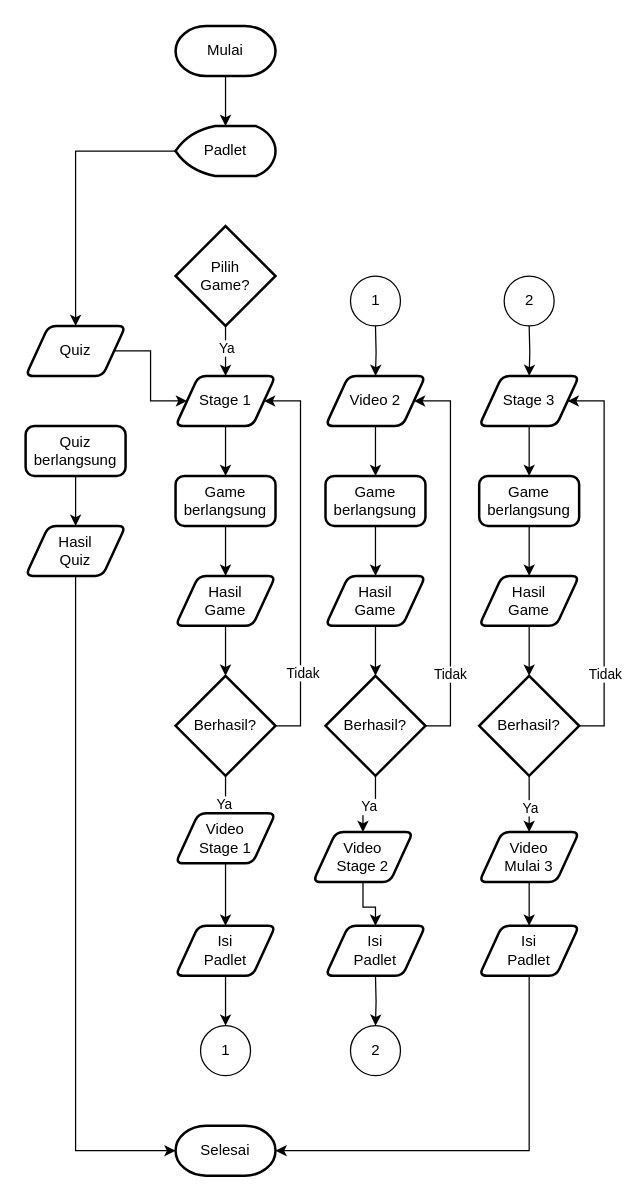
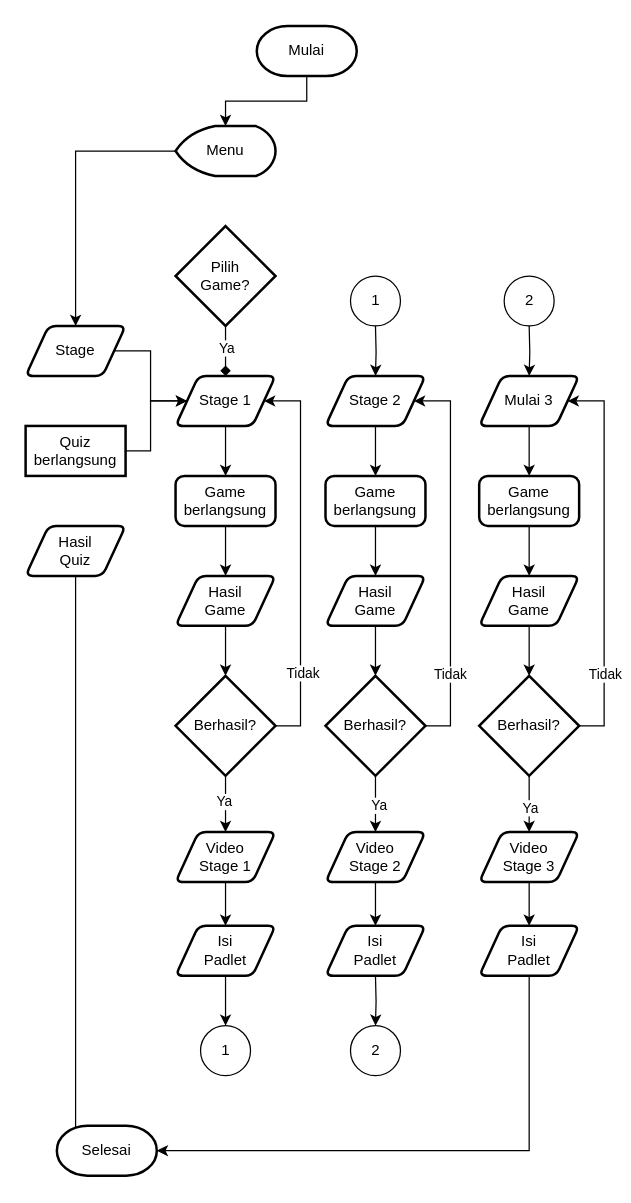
node "Mulai": moved (226, 51) -> (307, 51)
node "Padlet": label "Padlet" -> "Menu"
node "Quiz": label "Quiz" -> "Stage"
edge "Pilih Game?" -> "Stage 1": arrowhead classic -> diamond
node "Video 2": label "Video 2" -> "Stage 2"
node "Stage 3": label "Stage 3" -> "Mulai 3"
node "Quiz berlangsung": shape rounded rectangle -> rectangle
edge "Quiz berlangsung" -> "Hasil Quiz": now "Quiz berlangsung" -> "Stage 1"
node "Video Stage 1": moved (226, 838) -> (226, 857)
node "Video Stage 2": moved (363, 857) -> (376, 857)
node "Video Mulai 3": label "Video Mulai 3" -> "Video Stage 3"
node "Selesai": moved (226, 1151) -> (107, 1151)
